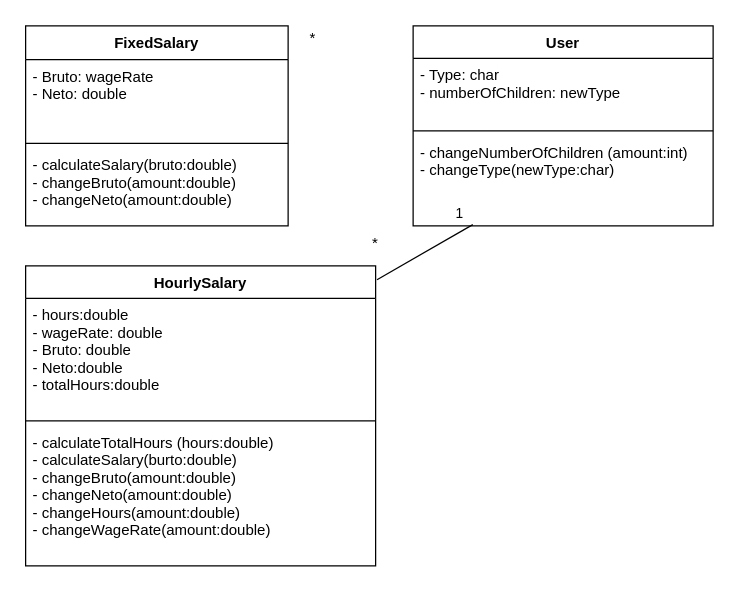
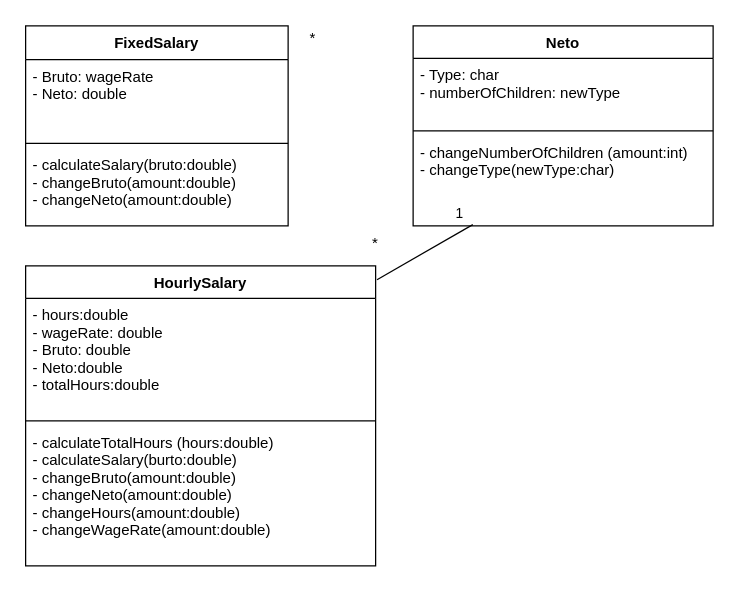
node "User": label "User" -> "Neto"
